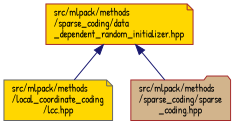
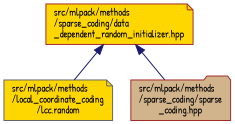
node "src/mlpack/methods /local_coordinate_coding /lcc.hpp": label "src/mlpack/methods /local_coordinate_coding /lcc.hpp" -> "src/mlpack/methods /local_coordinate_coding /lcc.random"
